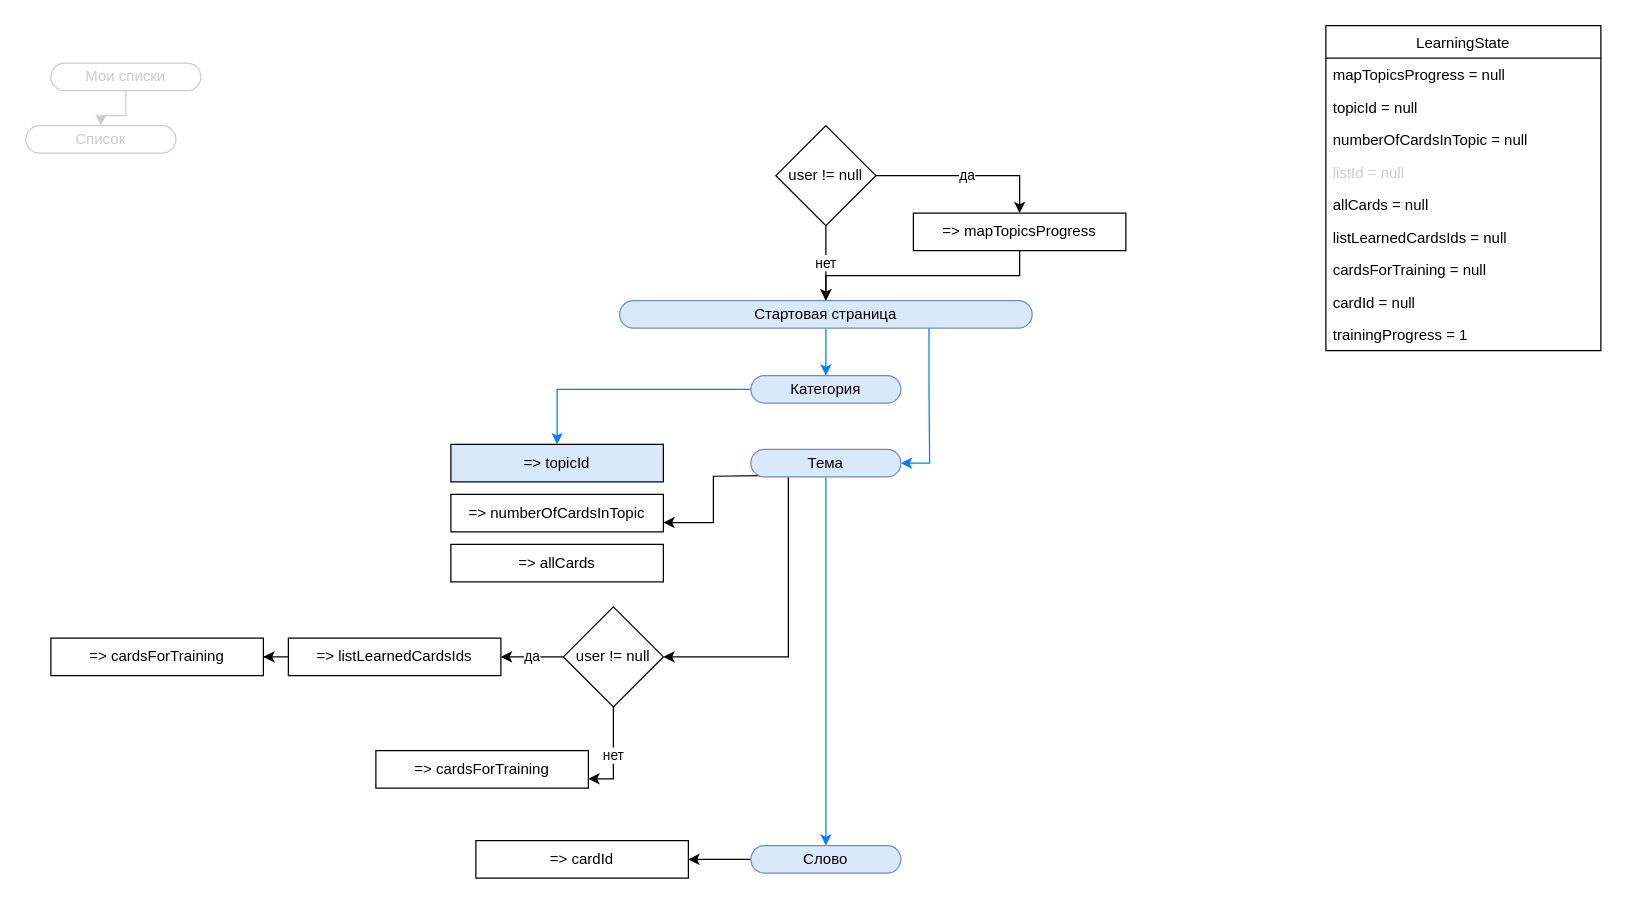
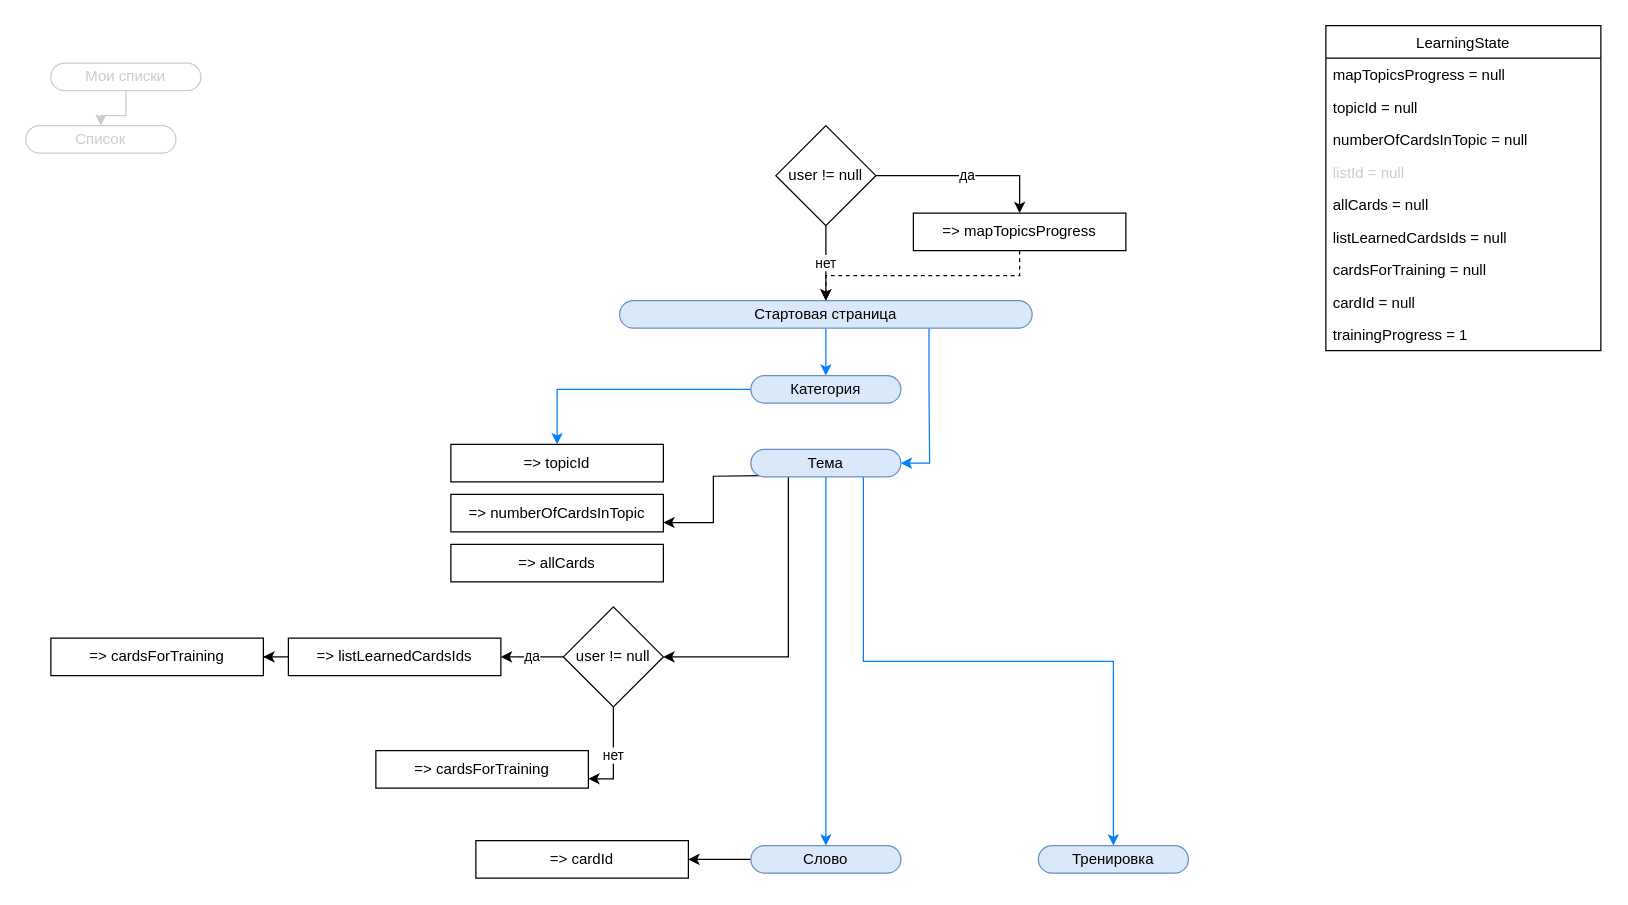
edge "=> mapTopicsProgress" -> "Стартовая страница": style solid -> dashed
node "=> topicId": fillcolor #dae8fc -> #ffffff
edge "Тема" -> "Тренировка": added
node "Тренировка": added
